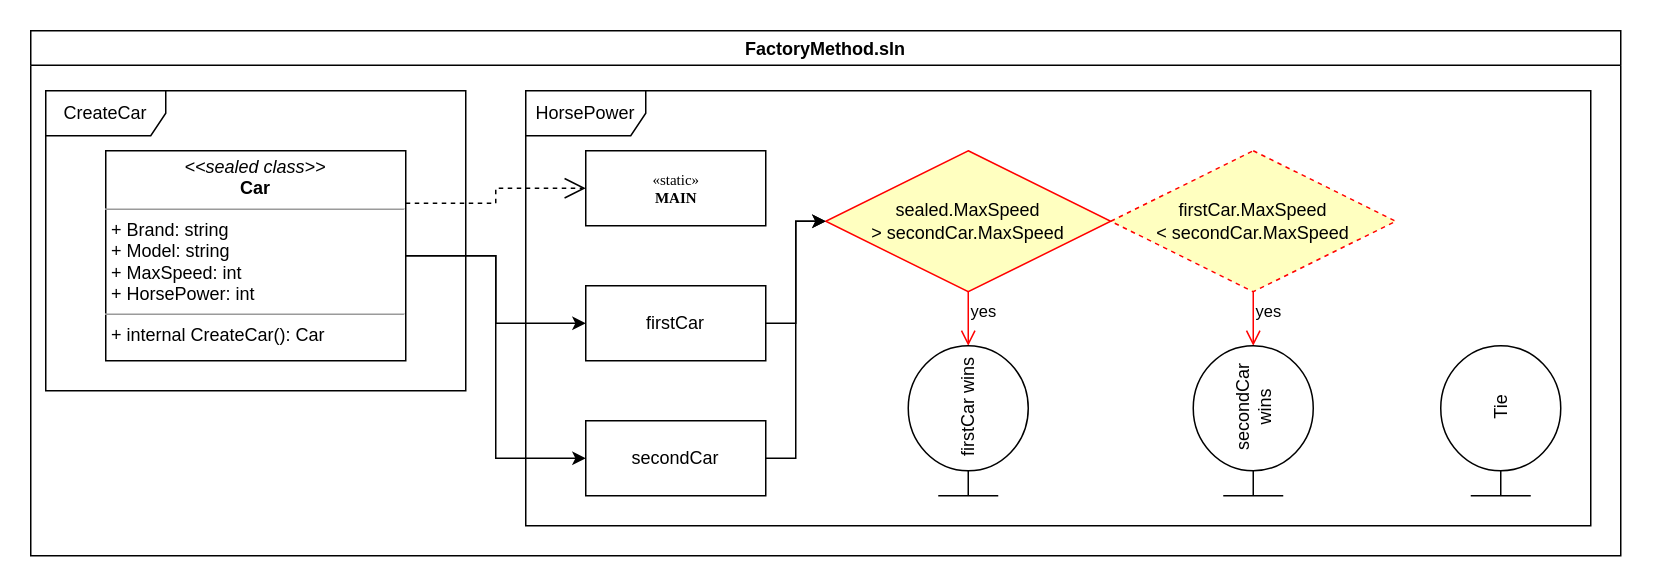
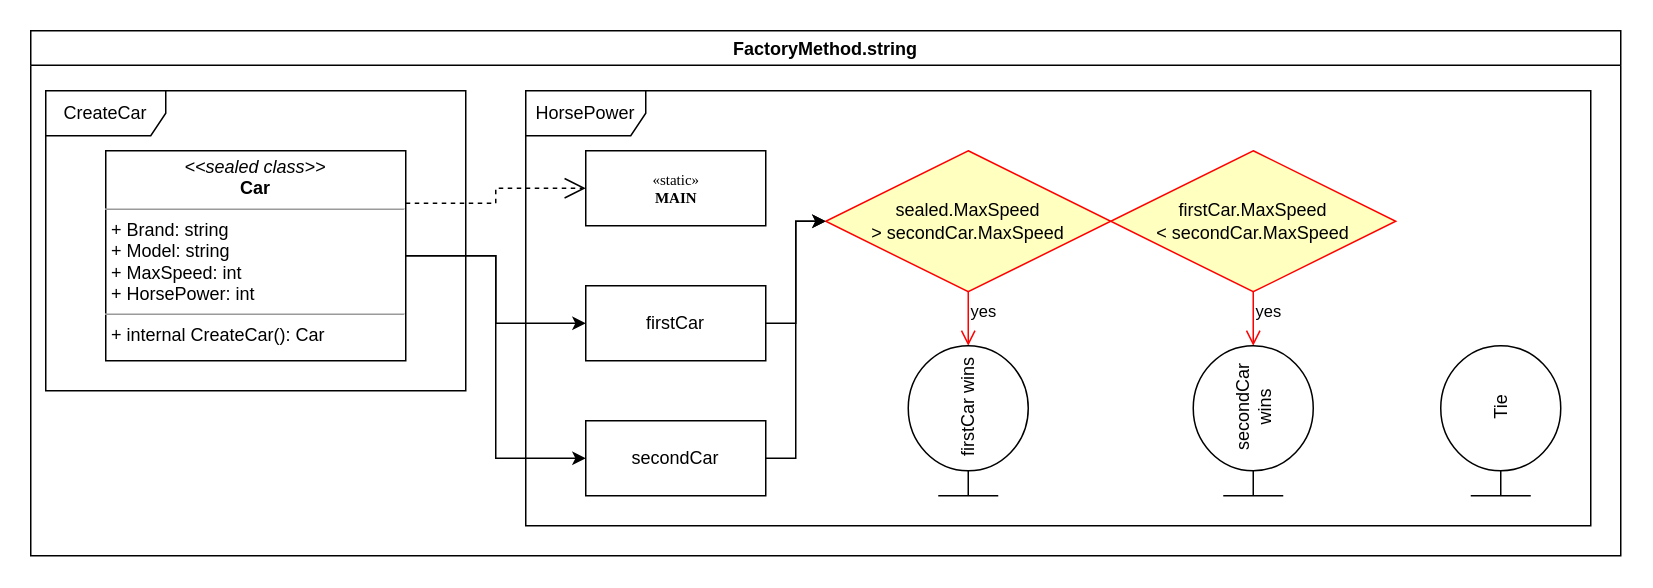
node "FactoryMethod.sln": label "FactoryMethod.sln" -> "FactoryMethod.string"
node "firstCar.MaxSpeed < secondCar.MaxSpeed": style dashed -> solid
